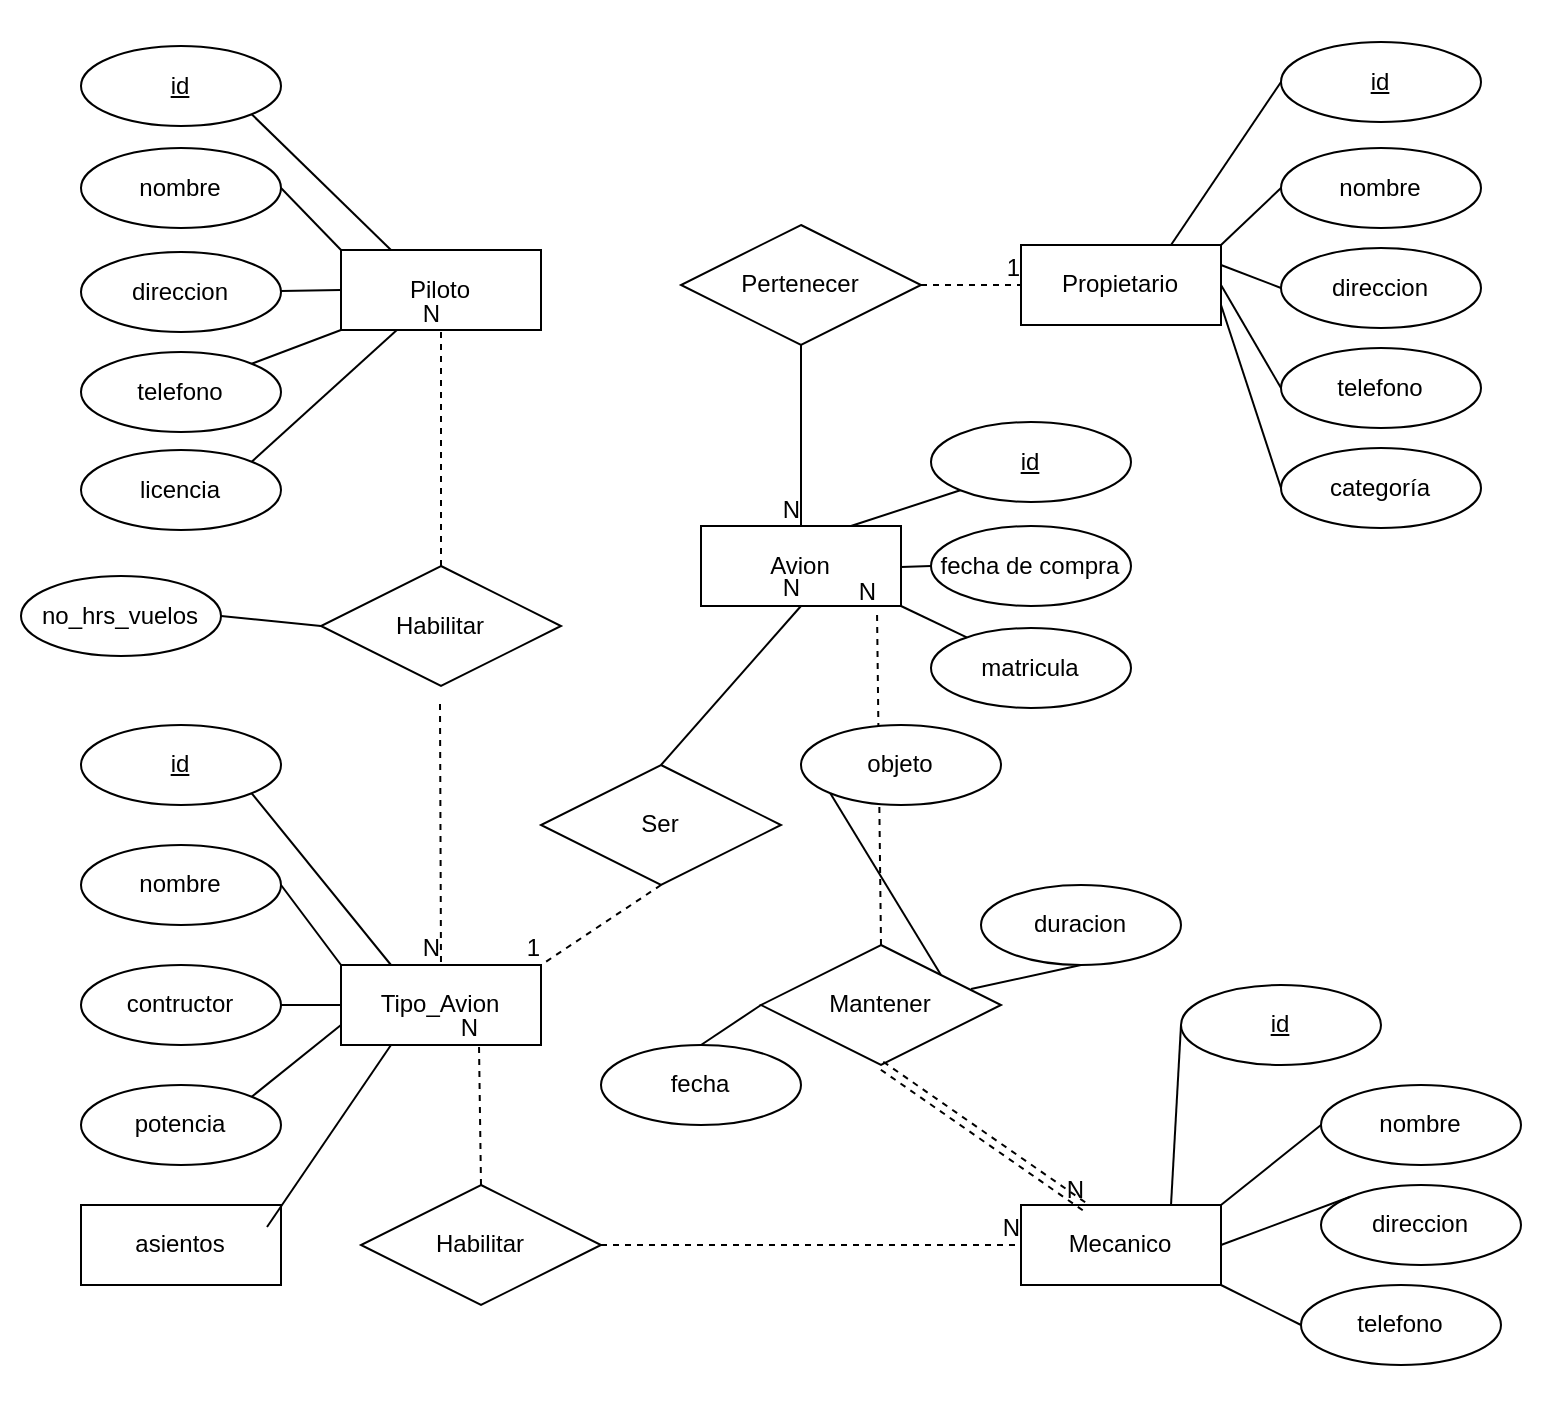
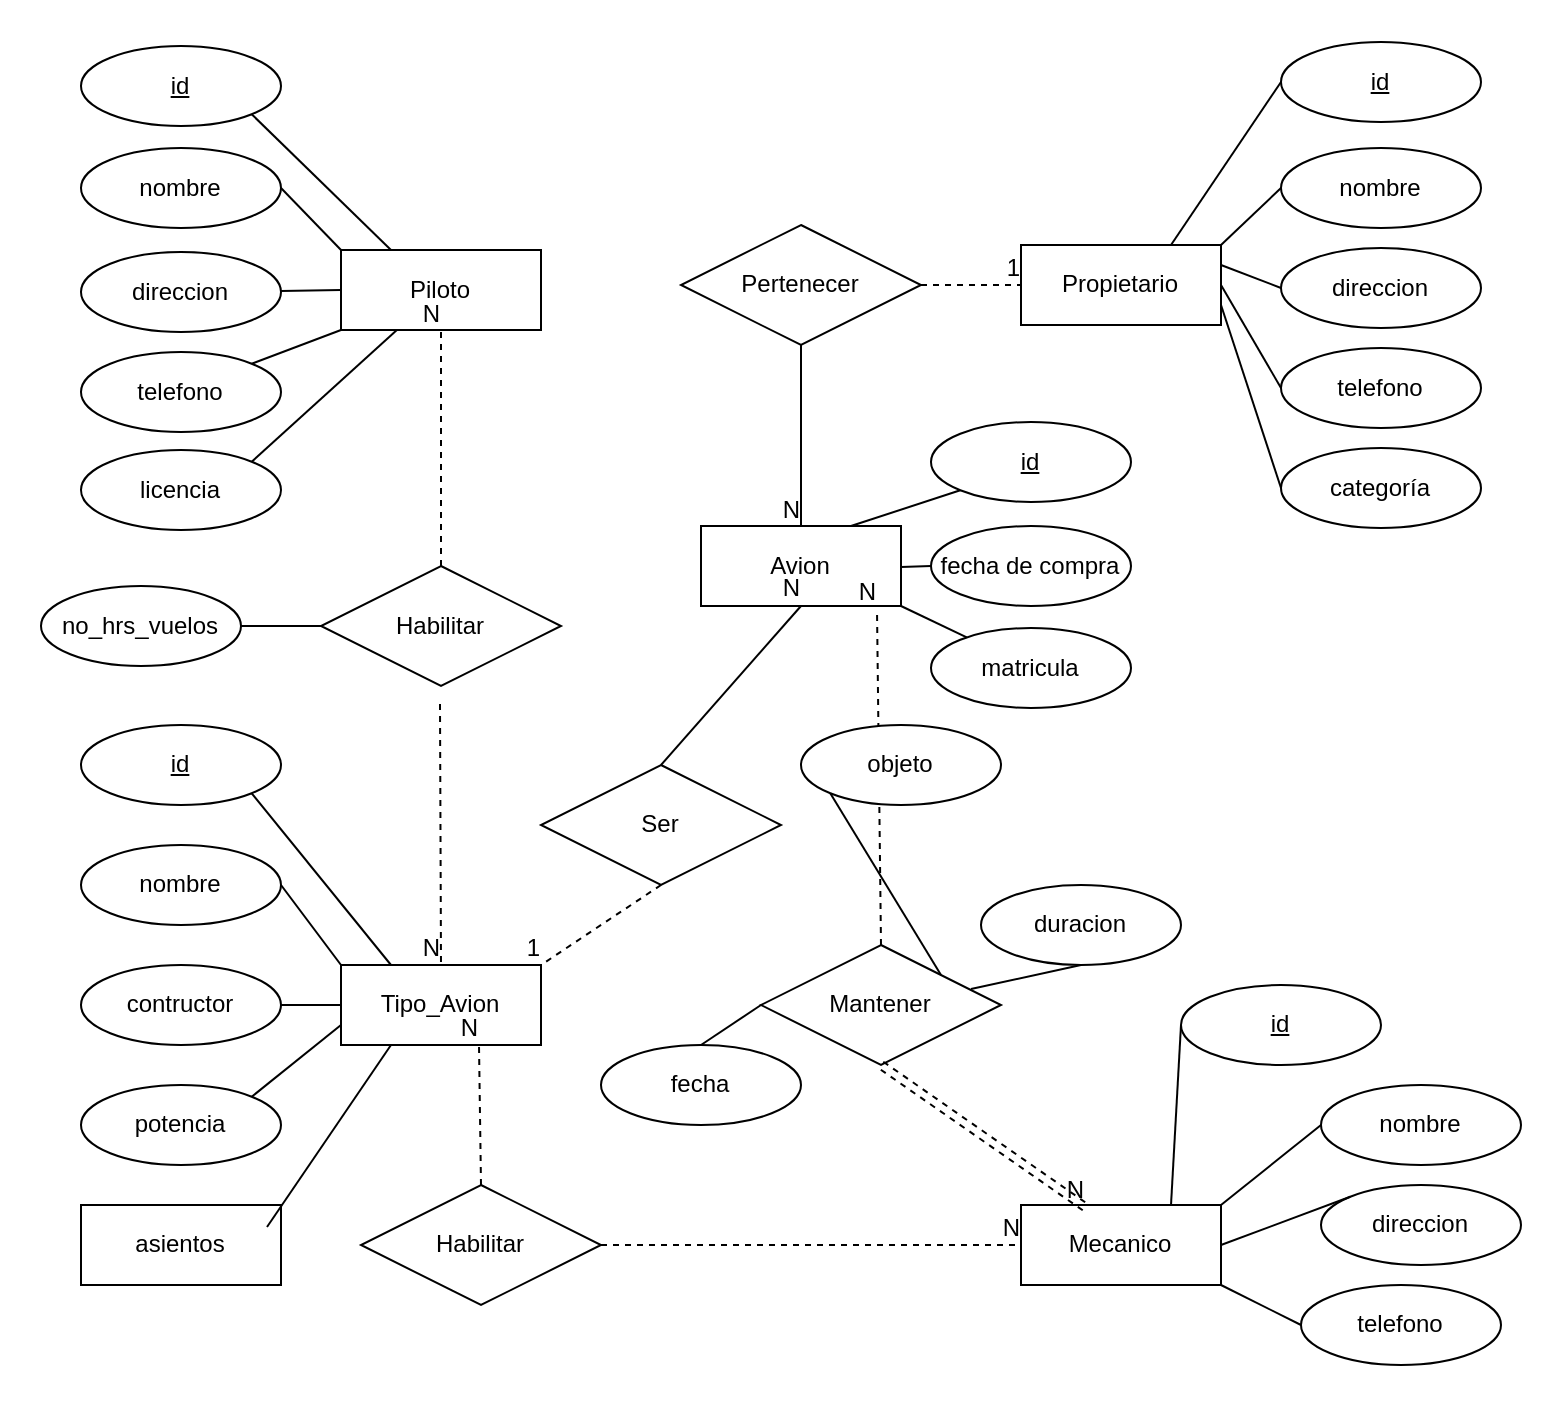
node "no_hrs_vuelos": moved (121, 616) -> (141, 626)
